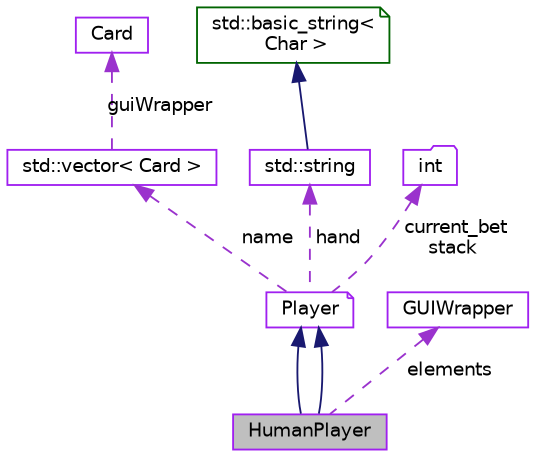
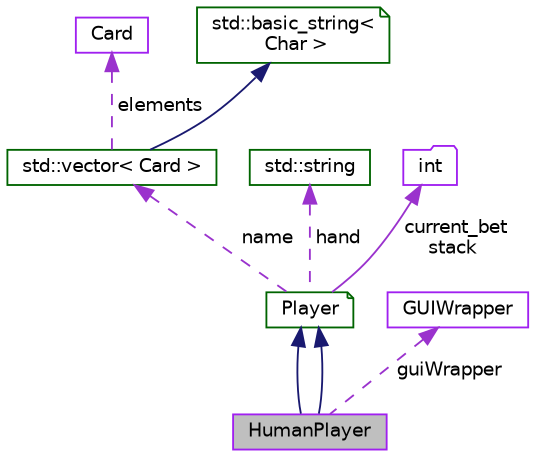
edge "std::vector< Card >" -> "Card": label " guiWrapper" -> " elements"
edge "std::string" -> "std::basic_string< Char >": now "std::vector< Card >" -> "std::basic_string< Char >"
node "std::vector< Card >": color purple -> darkgreen
node "std::string": color purple -> darkgreen
edge "Player" -> "int": style dashed -> solid
node "Player": color purple -> darkgreen
edge "HumanPlayer" -> "GUIWrapper": label " elements" -> " guiWrapper"
